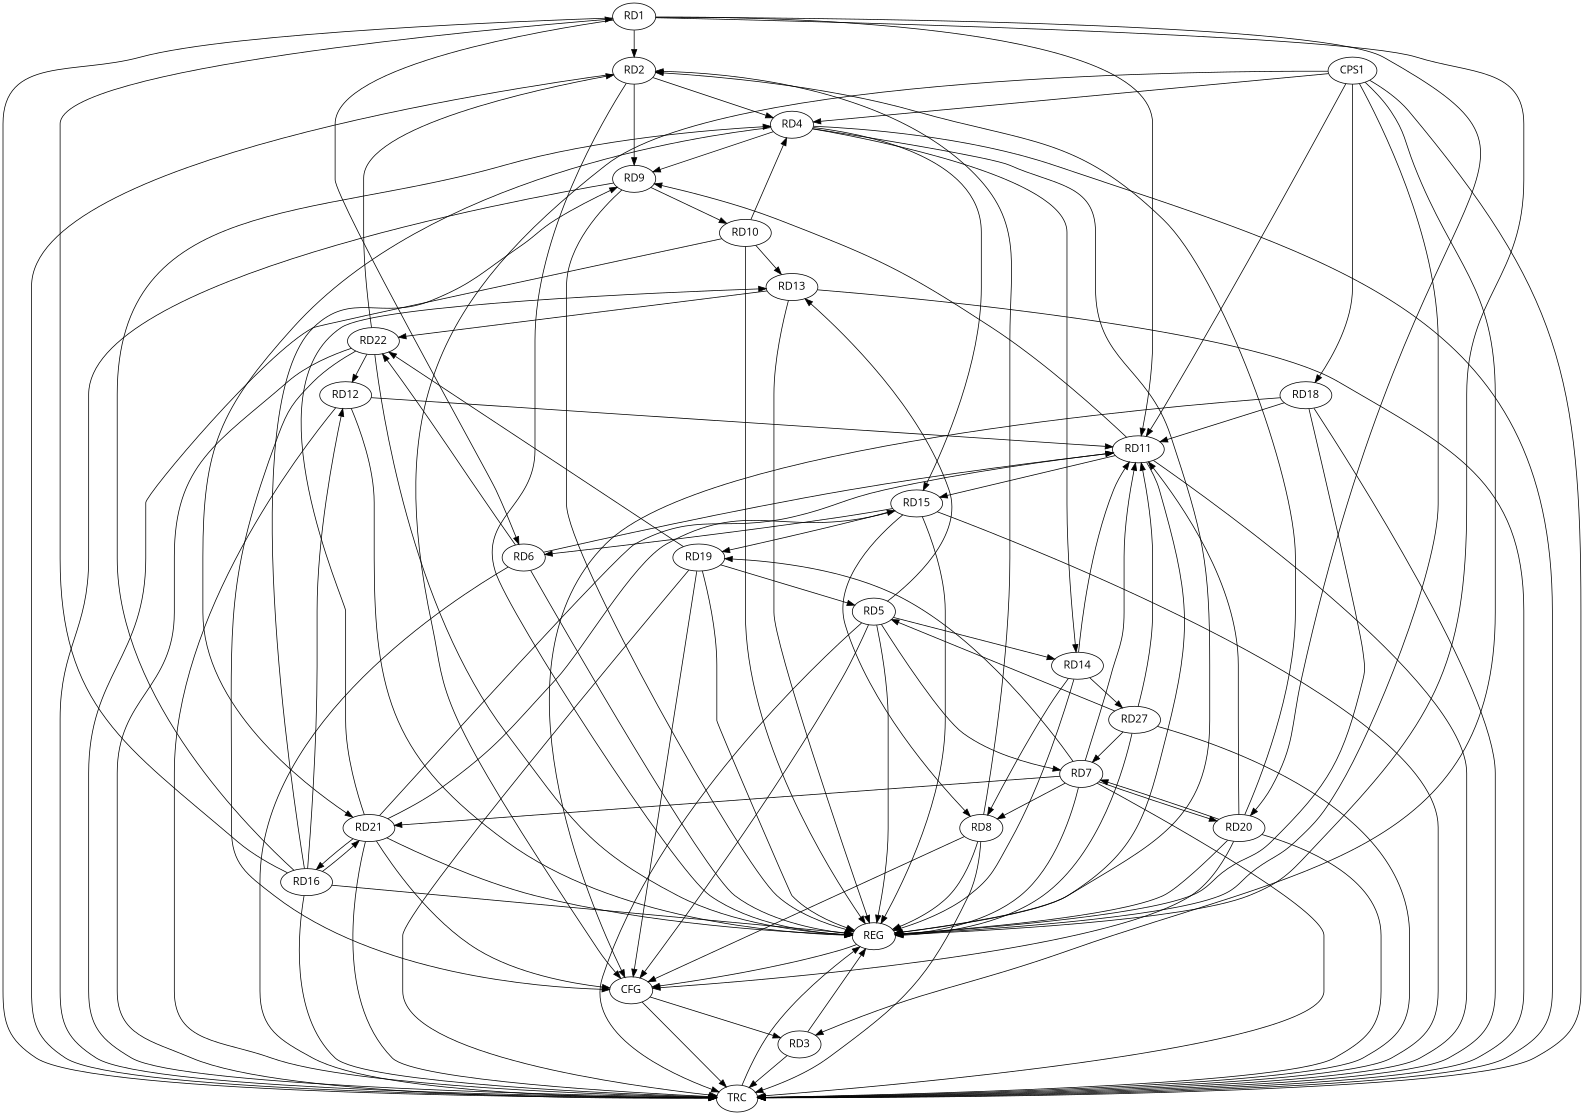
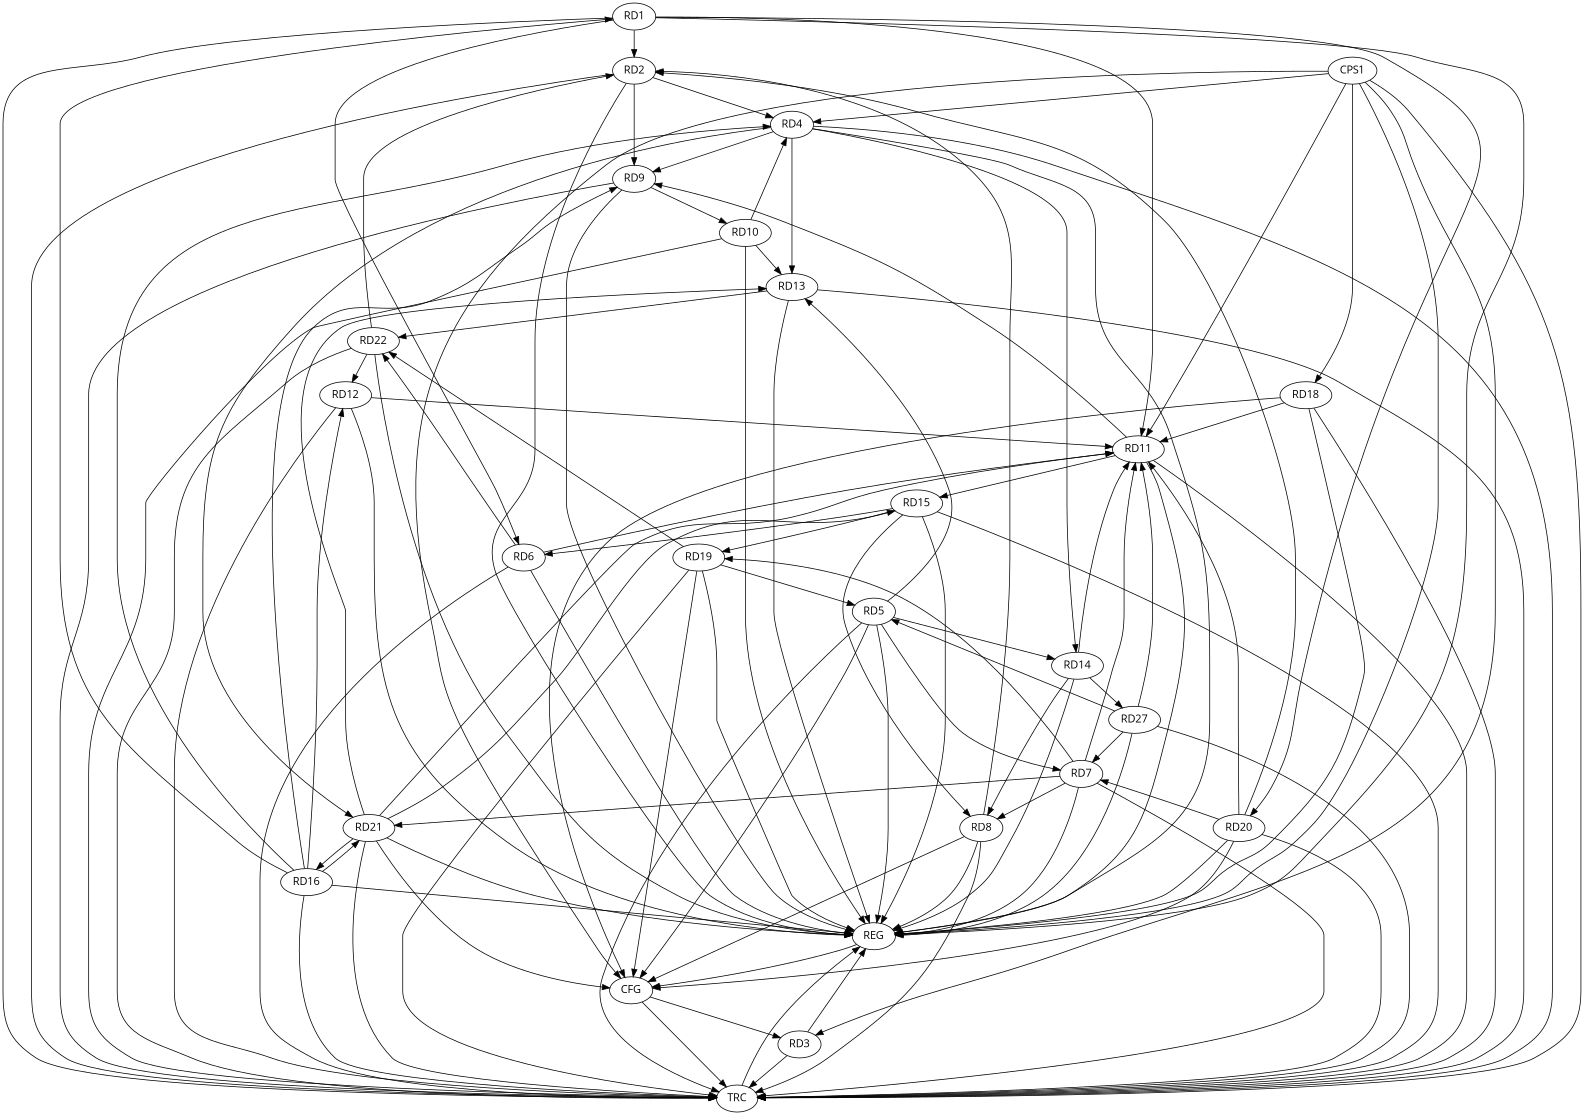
edge "RD4" -> "RD15": now "RD4" -> "RD13"
edge "RD22" -> "CFG": removed
edge "RD7" -> "RD20": removed
